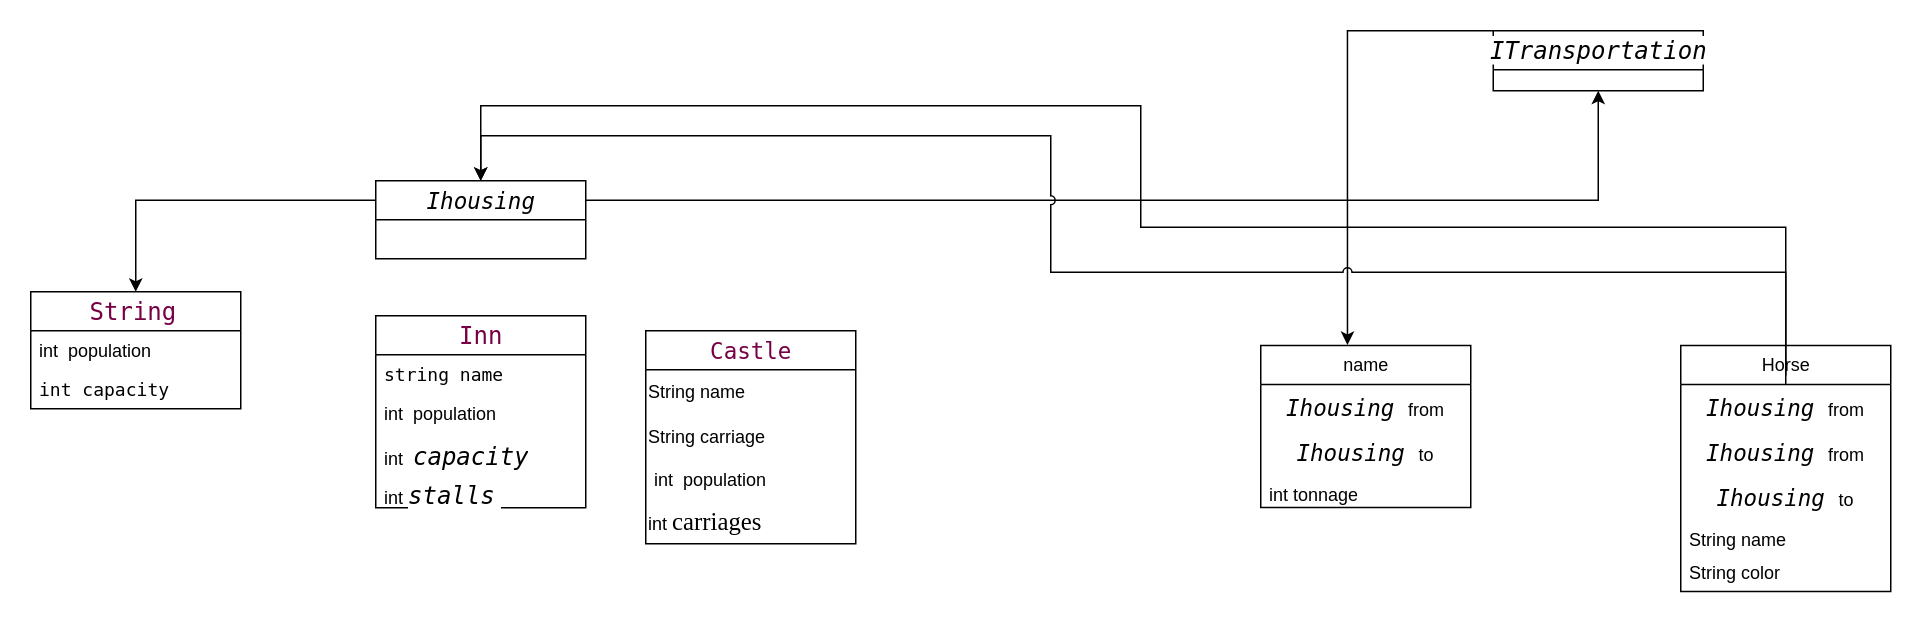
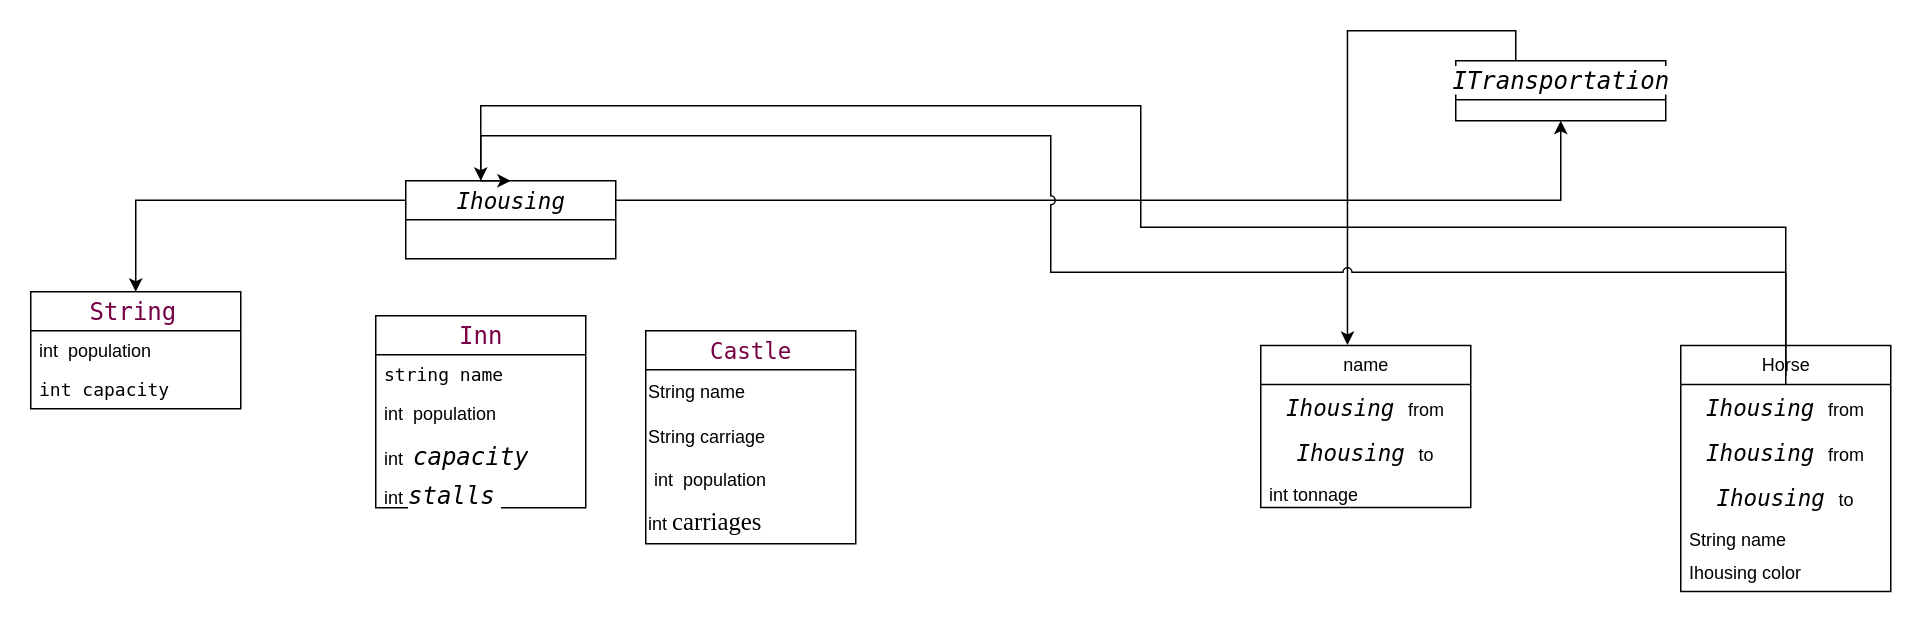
node "ITransportation": moved (1598, 61) -> (1561, 91)
node "Ihousing": moved (481, 220) -> (511, 220)
node "String color": label "String color" -> "Ihousing color"
